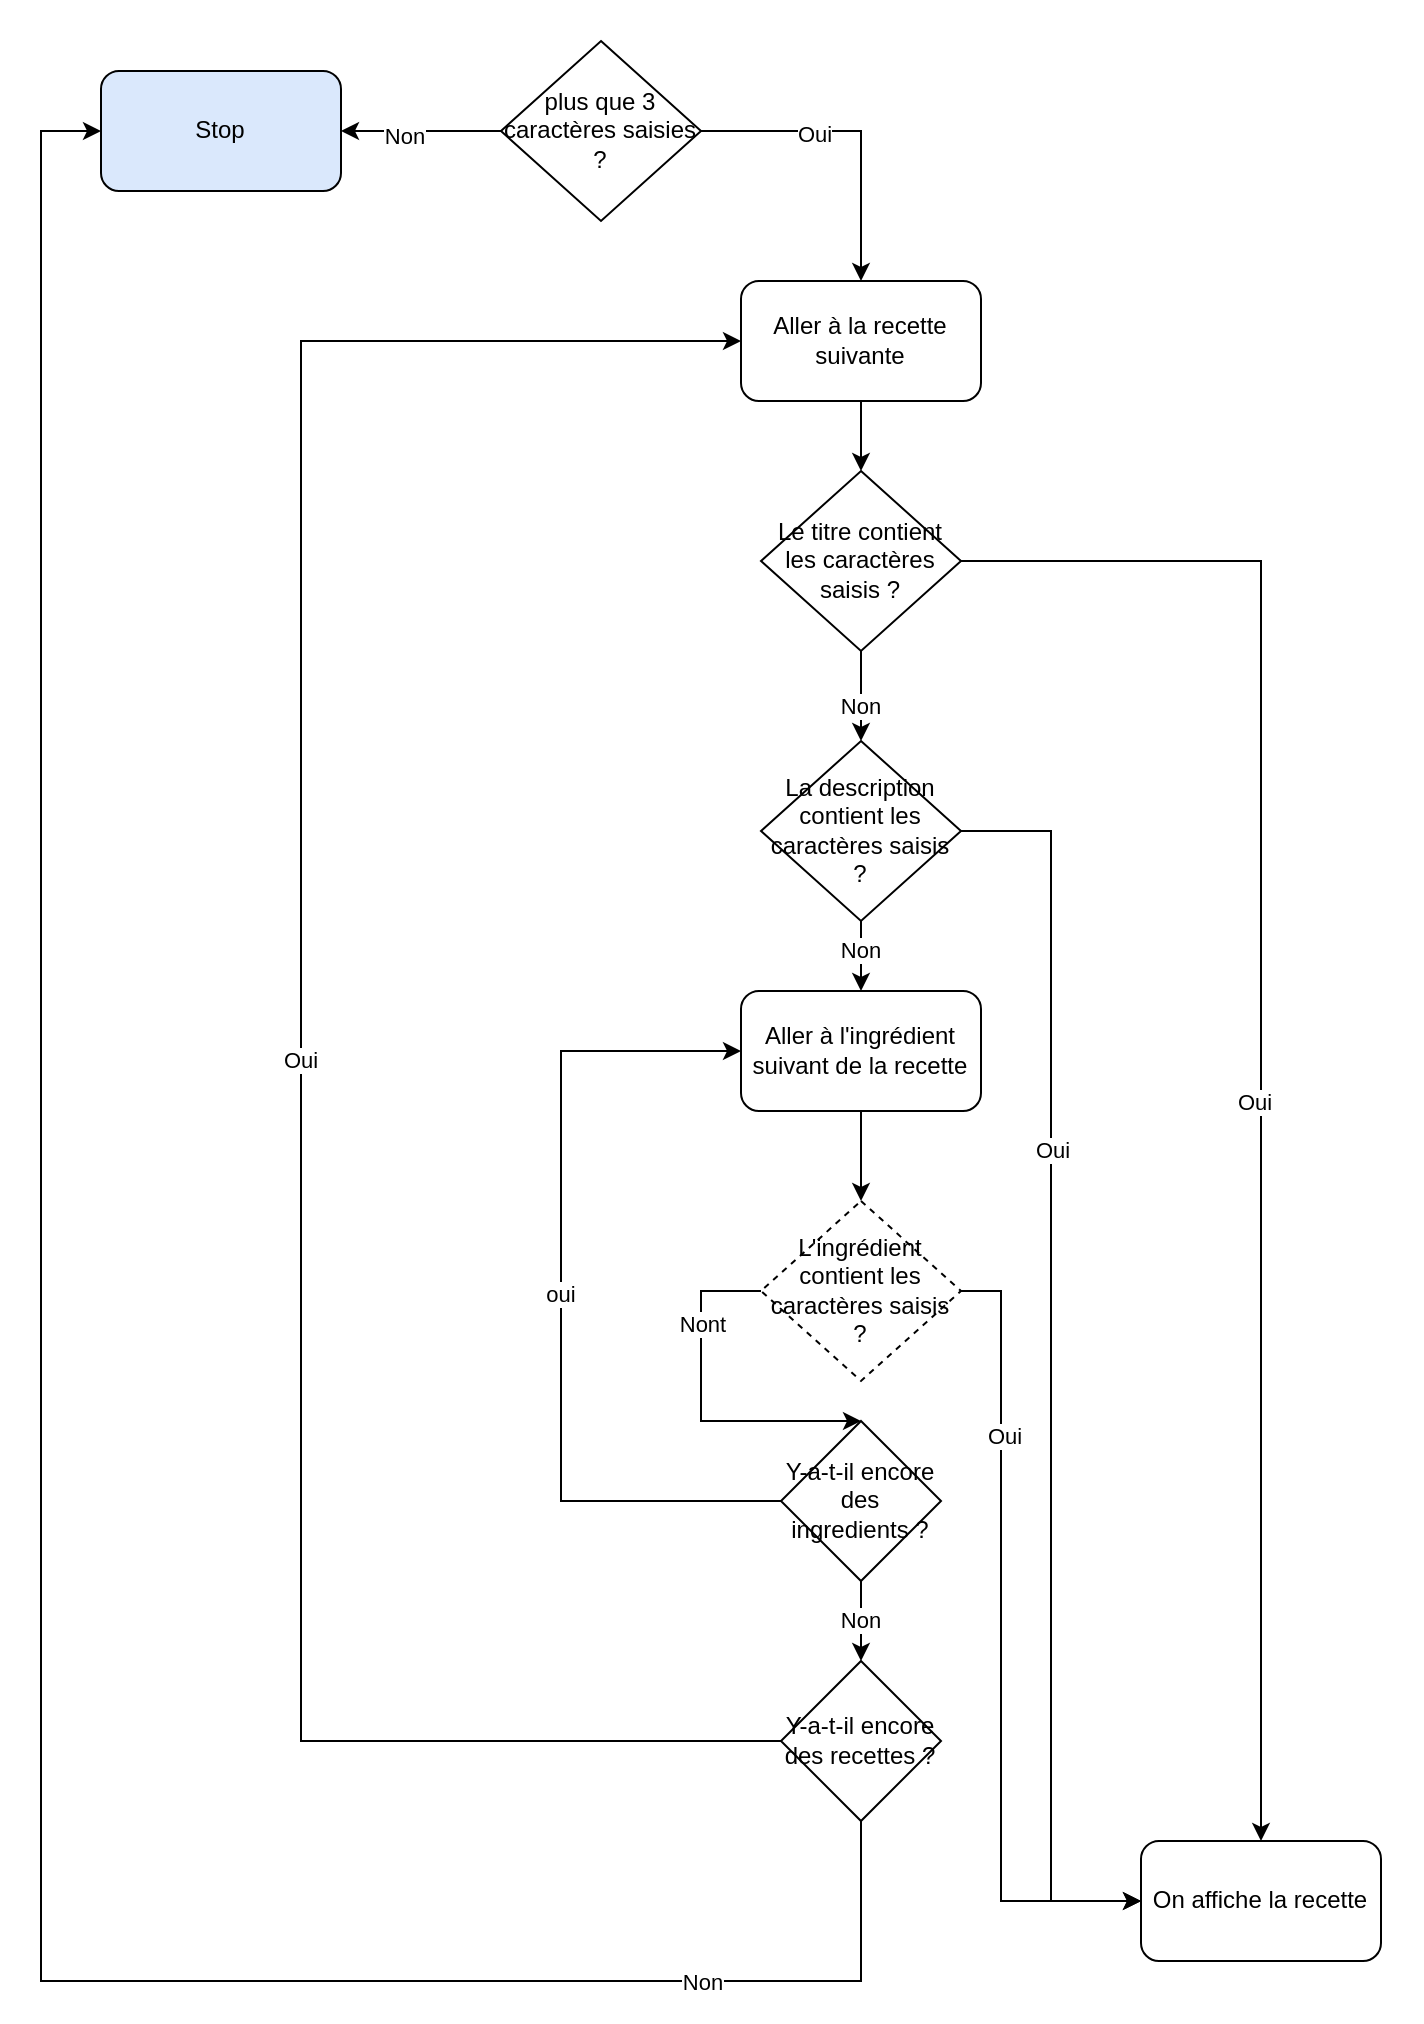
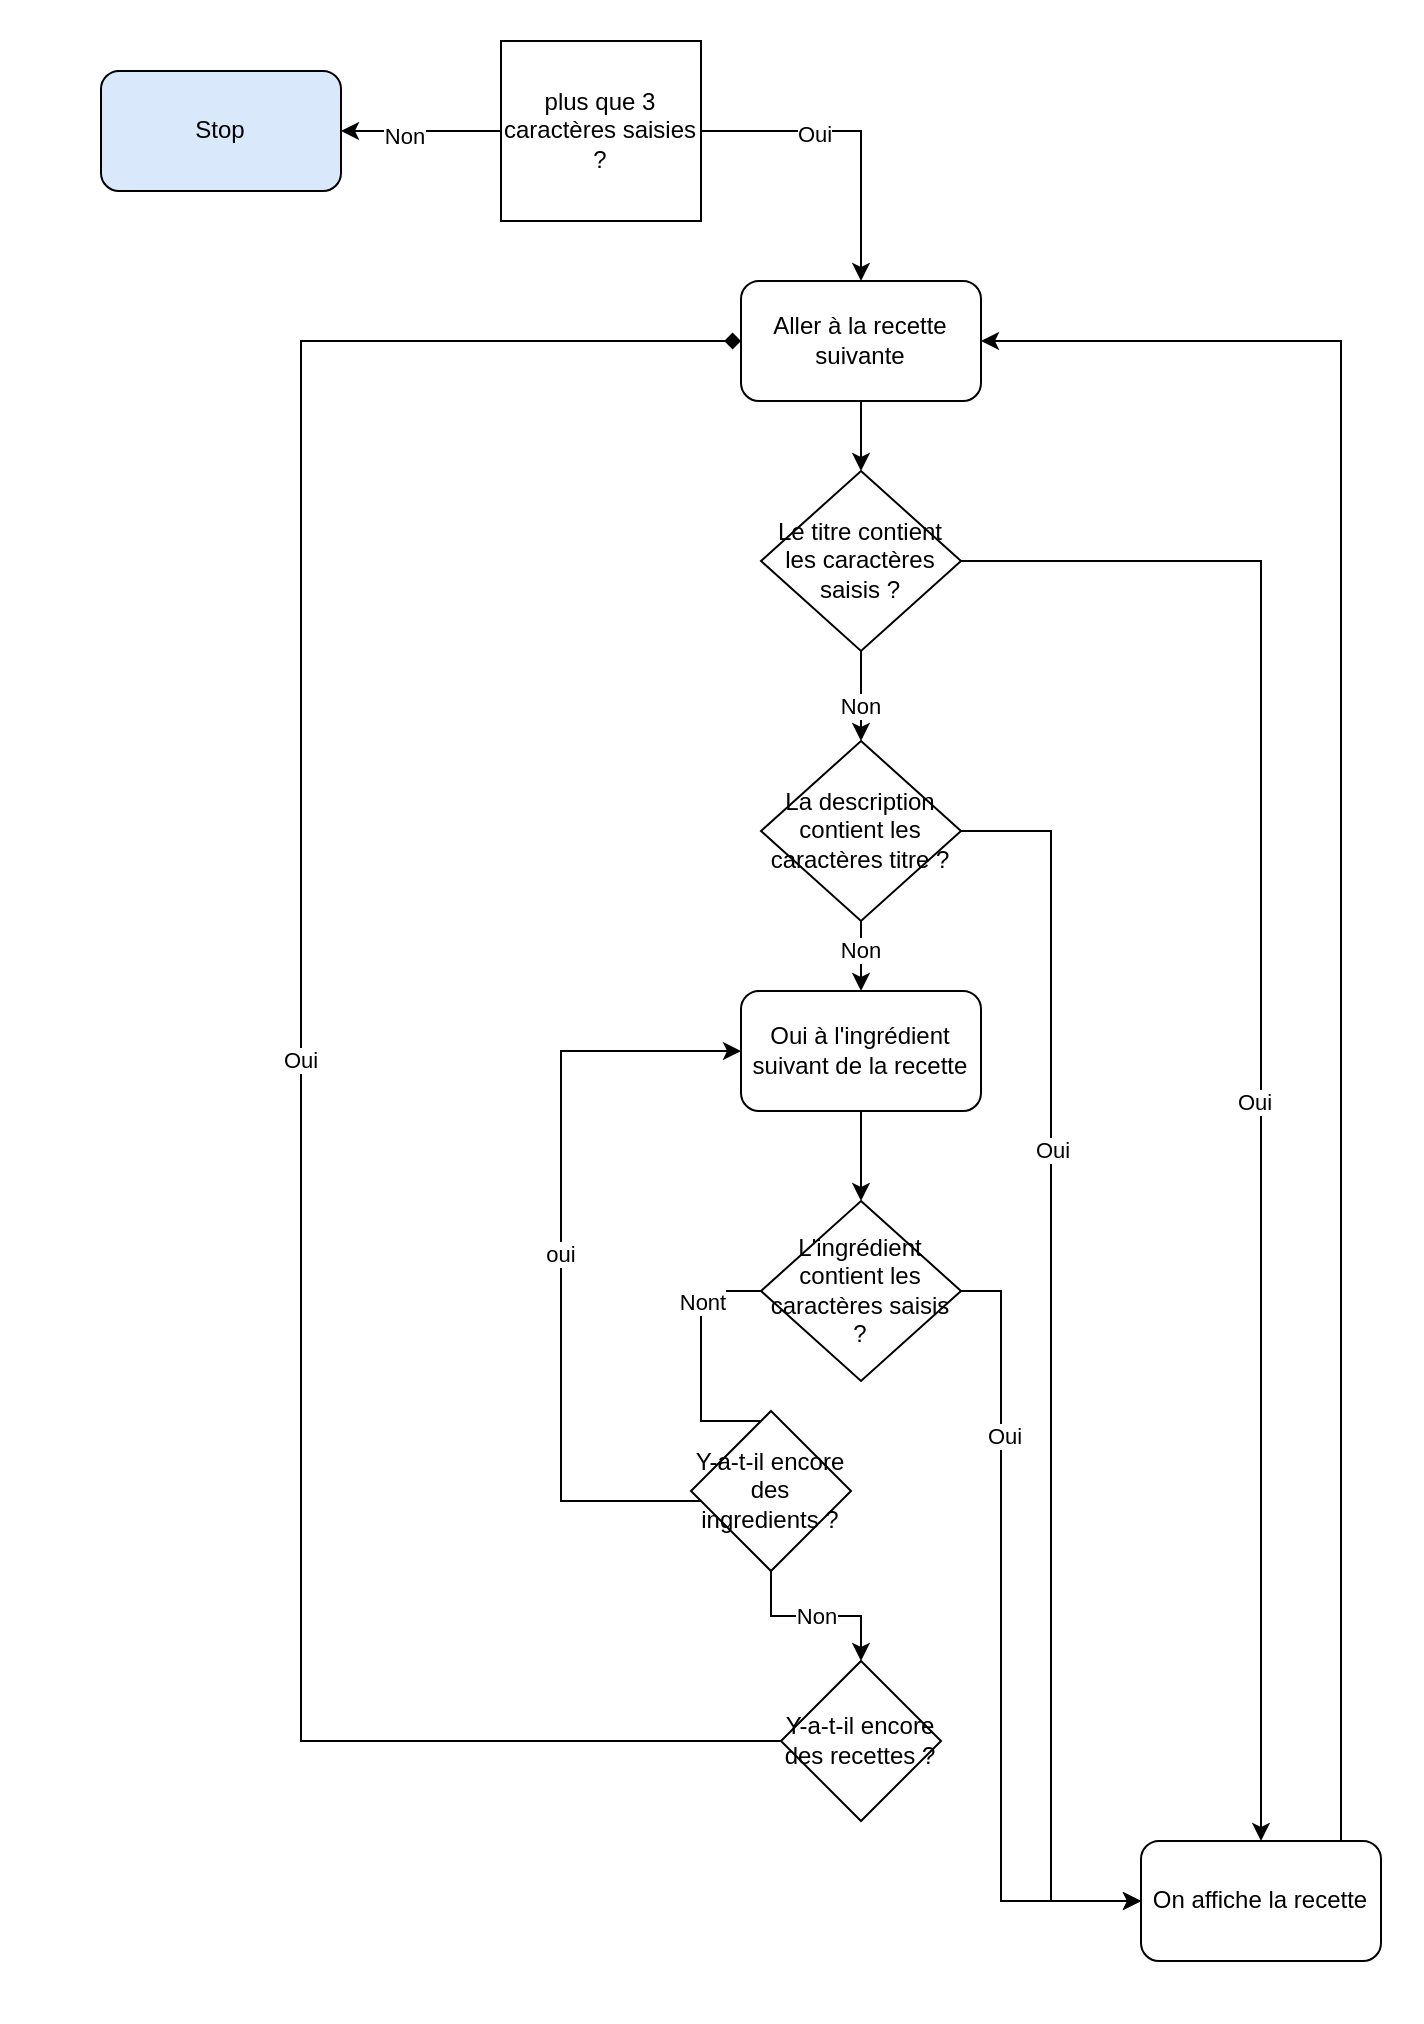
node "plus que 3 caractères saisies ?": shape diamond -> rectangle
edge "Y-a-t-il encore des recettes ?" -> "Aller à la recette suivante": arrowhead classic -> diamond
node "La description contient les caractères saisis ?": label "La description contient les caractères saisis ?" -> "La description contient les caractères titre ?"
edge "On affiche la recette" -> "Aller à la recette suivante": added
node "Aller à l'ingrédient suivant de la recette": label "Aller à l'ingrédient suivant de la recette" -> "Oui à l'ingrédient suivant de la recette"
node "L'ingrédient contient les caractères saisis ?": style dashed -> solid
node "Y-a-t-il encore des ingredients ?": moved (861, 1501) -> (771, 1491)
edge "Y-a-t-il encore des recettes ?" -> "Stop": removed, label "Non"
